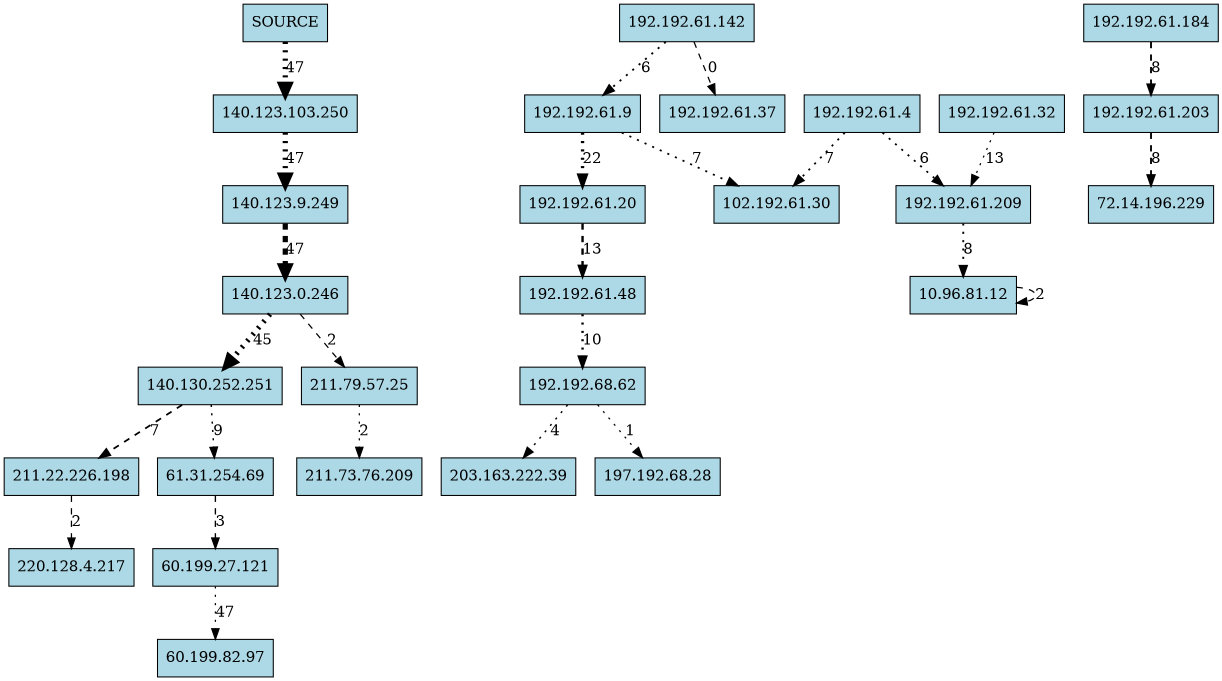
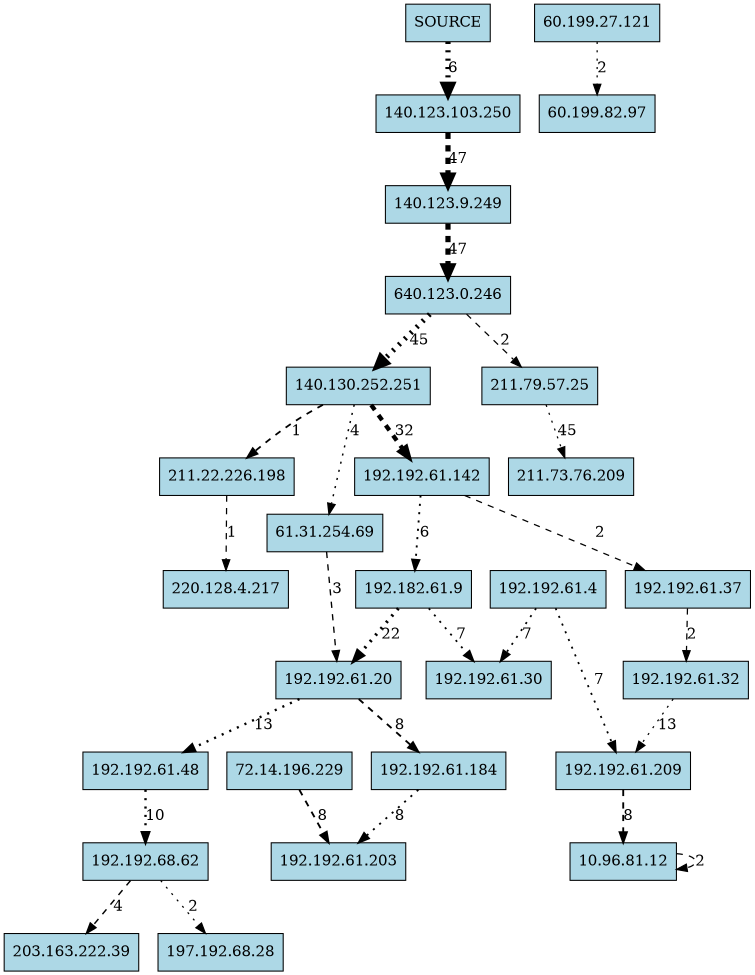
edge "192.192.61.184" -> "192.192.61.203": style dashed -> dotted
edge "SOURCE" -> "140.123.103.250": label "47" -> "6"
edge "192.192.61.142" -> "192.192.61.37": label "0" -> "2"
node "192.192.61.9": label "192.192.61.9" -> "192.182.61.9"
edge "140.123.103.250" -> "140.123.9.249": style dotted -> dashed
edge "192.192.61.203" -> "72.14.196.229": reversed
edge "192.192.61.4" -> "192.192.61.209": label "6" -> "7"
node "102.192.61.30": label "102.192.61.30" -> "192.192.61.30"
edge "192.192.61.20" -> "192.192.61.48": style dashed -> dotted
edge "192.192.61.209" -> "10.96.81.12": style dotted -> dashed
node "140.123.0.246": label "140.123.0.246" -> "640.123.0.246"
edge "140.130.252.251" -> "192.192.61.142": added, label "32"
edge "192.192.68.62" -> "203.163.222.39": style dotted -> dashed
edge "140.130.252.251" -> "211.22.226.198": label "7" -> "1"
edge "140.130.252.251" -> "61.31.254.69": label "9" -> "4"
edge "211.79.57.25" -> "211.73.76.209": label "2" -> "45"
edge "192.192.68.62" -> "197.192.68.28": label "1" -> "2"
edge "61.31.254.69" -> "60.199.27.121": now "61.31.254.69" -> "192.192.61.20"
edge "211.22.226.198" -> "220.128.4.217": label "2" -> "1"
edge "60.199.27.121" -> "60.199.82.97": label "47" -> "2"
edge "192.192.61.37" -> "192.192.61.32": added, label "2"
edge "192.192.61.20" -> "192.192.61.184": added, label "8"
